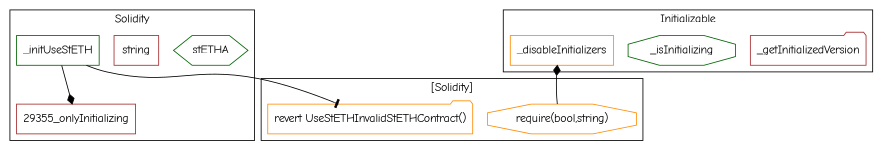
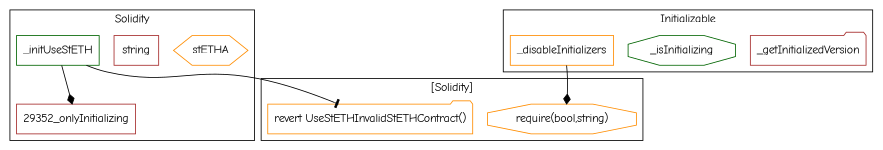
node "stETHA": color darkgreen -> darkorange
edge "require(bool,string)" -> "_disableInitializers": reversed
node "29355_onlyInitializing": label "29355_onlyInitializing" -> "29352_onlyInitializing"
